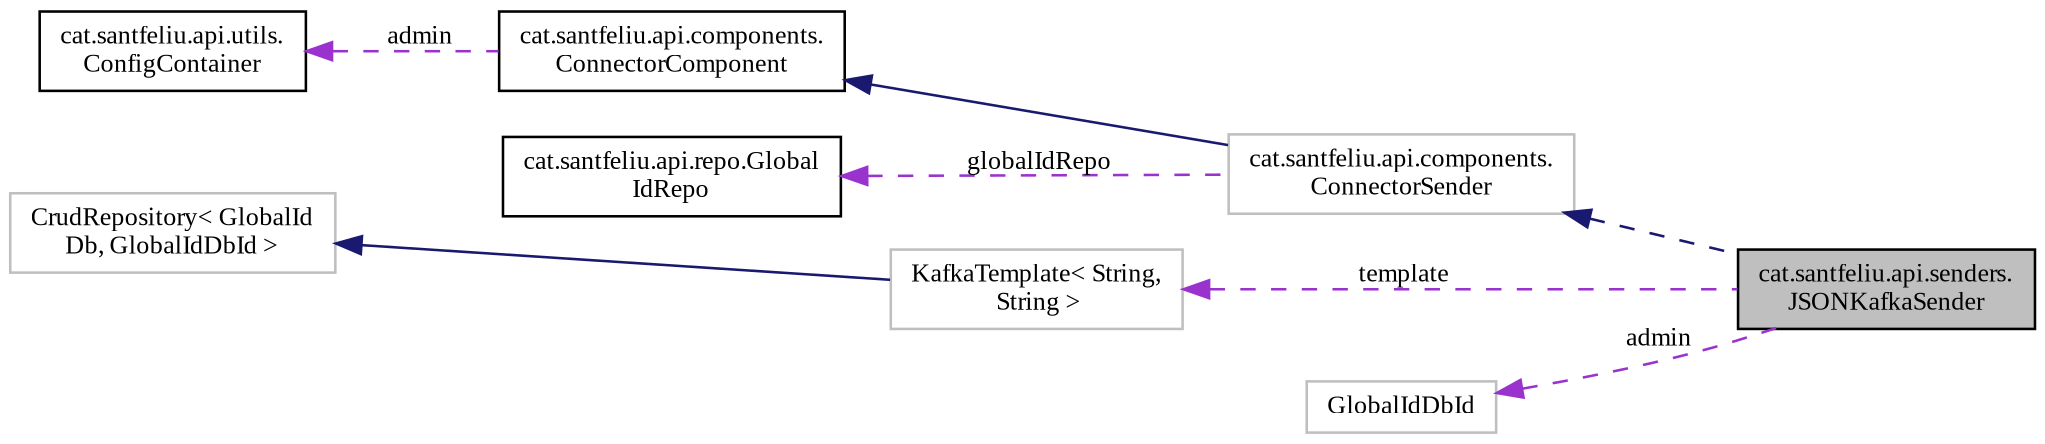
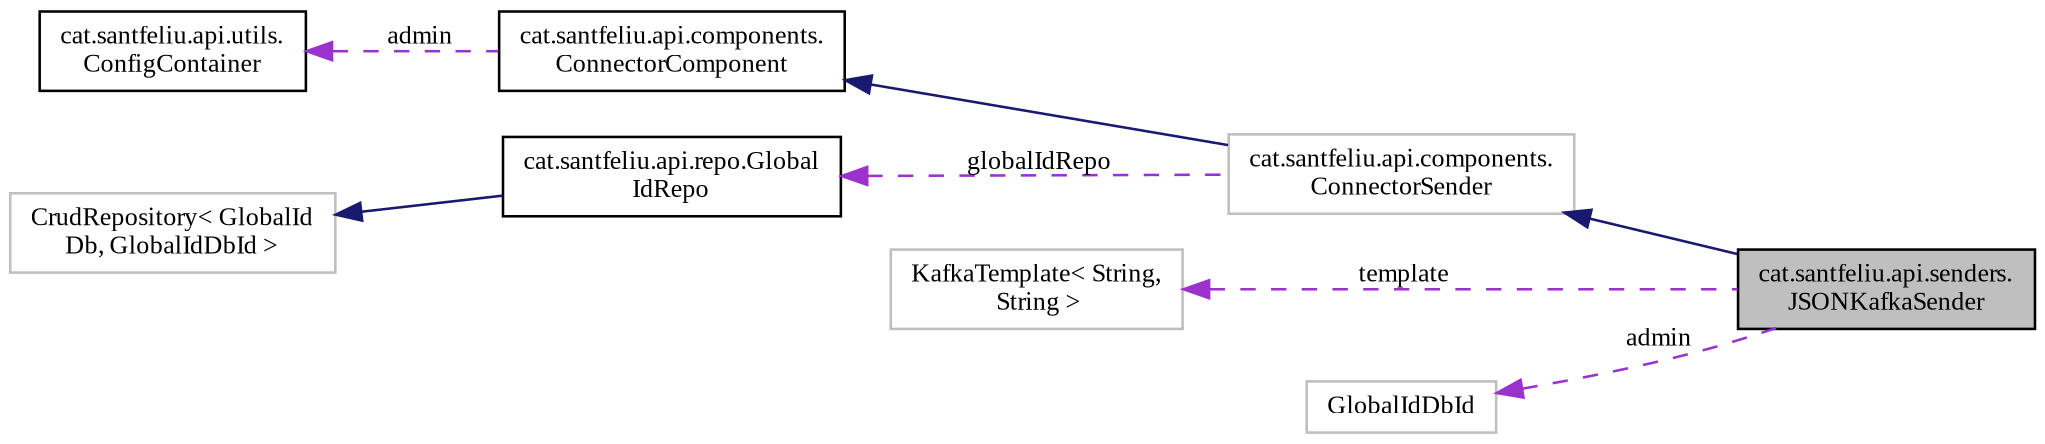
edge "cat.santfeliu.api.senders. JSONKafkaSender" -> "cat.santfeliu.api.components. ConnectorSender": style dashed -> solid
edge "KafkaTemplate< String, String >" -> "CrudRepository< GlobalId Db, GlobalIdDbId >": now "cat.santfeliu.api.repo.Global IdRepo" -> "CrudRepository< GlobalId Db, GlobalIdDbId >"
